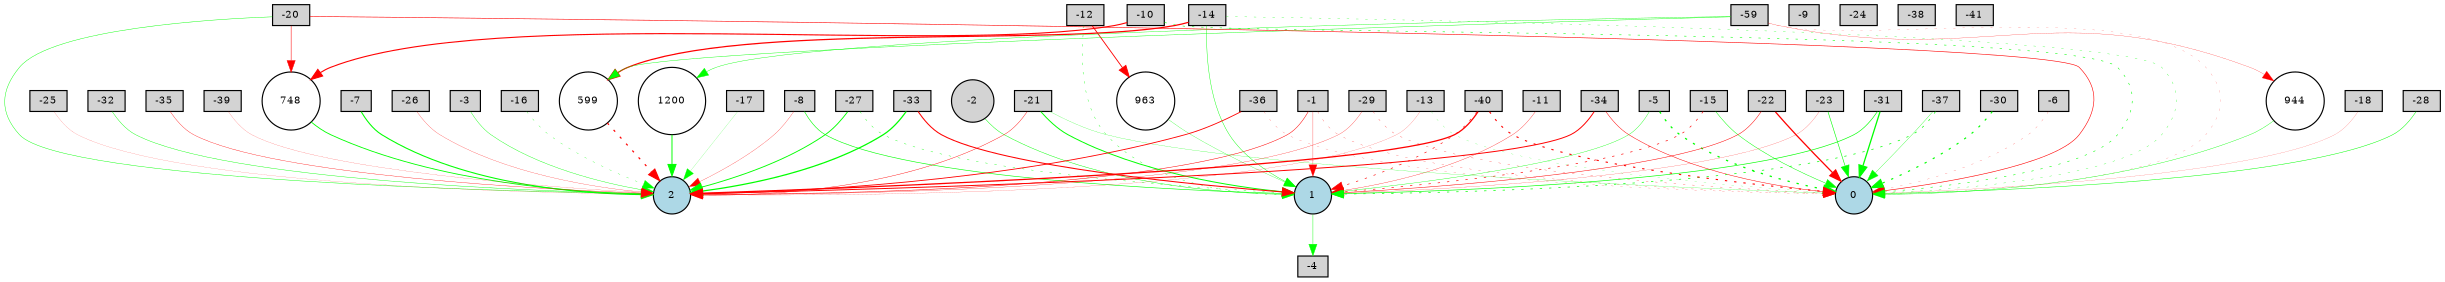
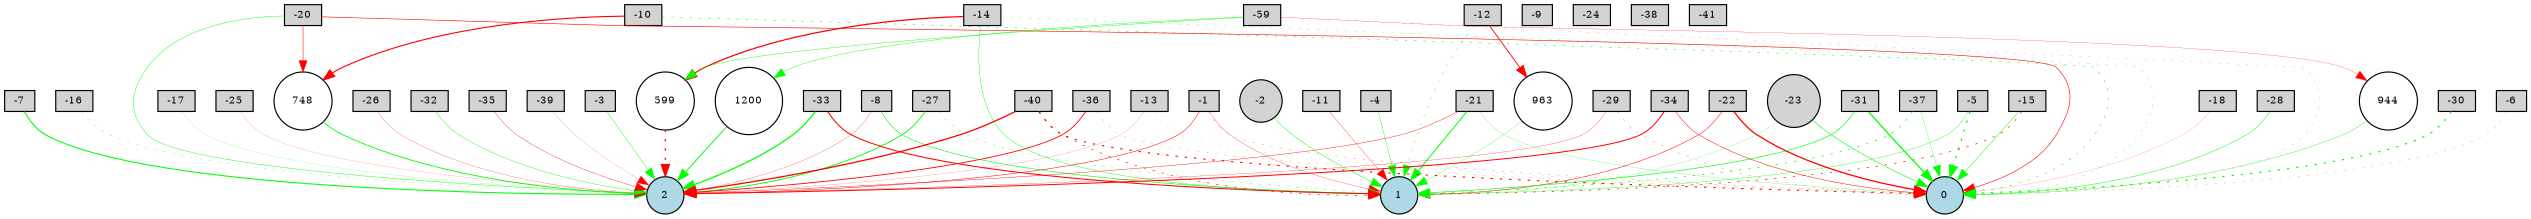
node "-23": shape box -> circle
edge "-23" -> "1": color red -> green
edge "1" -> "-4": reversed
